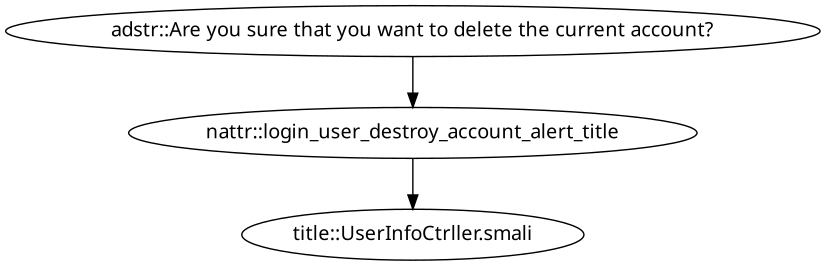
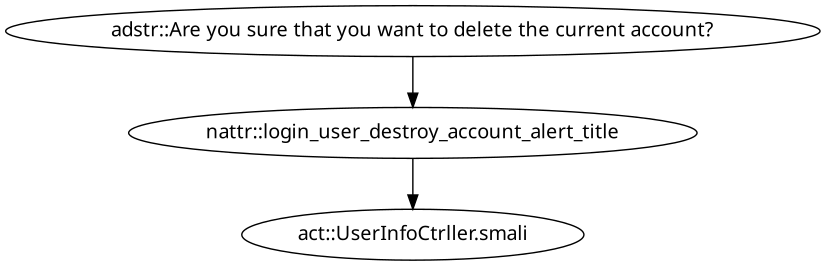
node "title::UserInfoCtrller.smali": label "title::UserInfoCtrller.smali" -> "act::UserInfoCtrller.smali"
